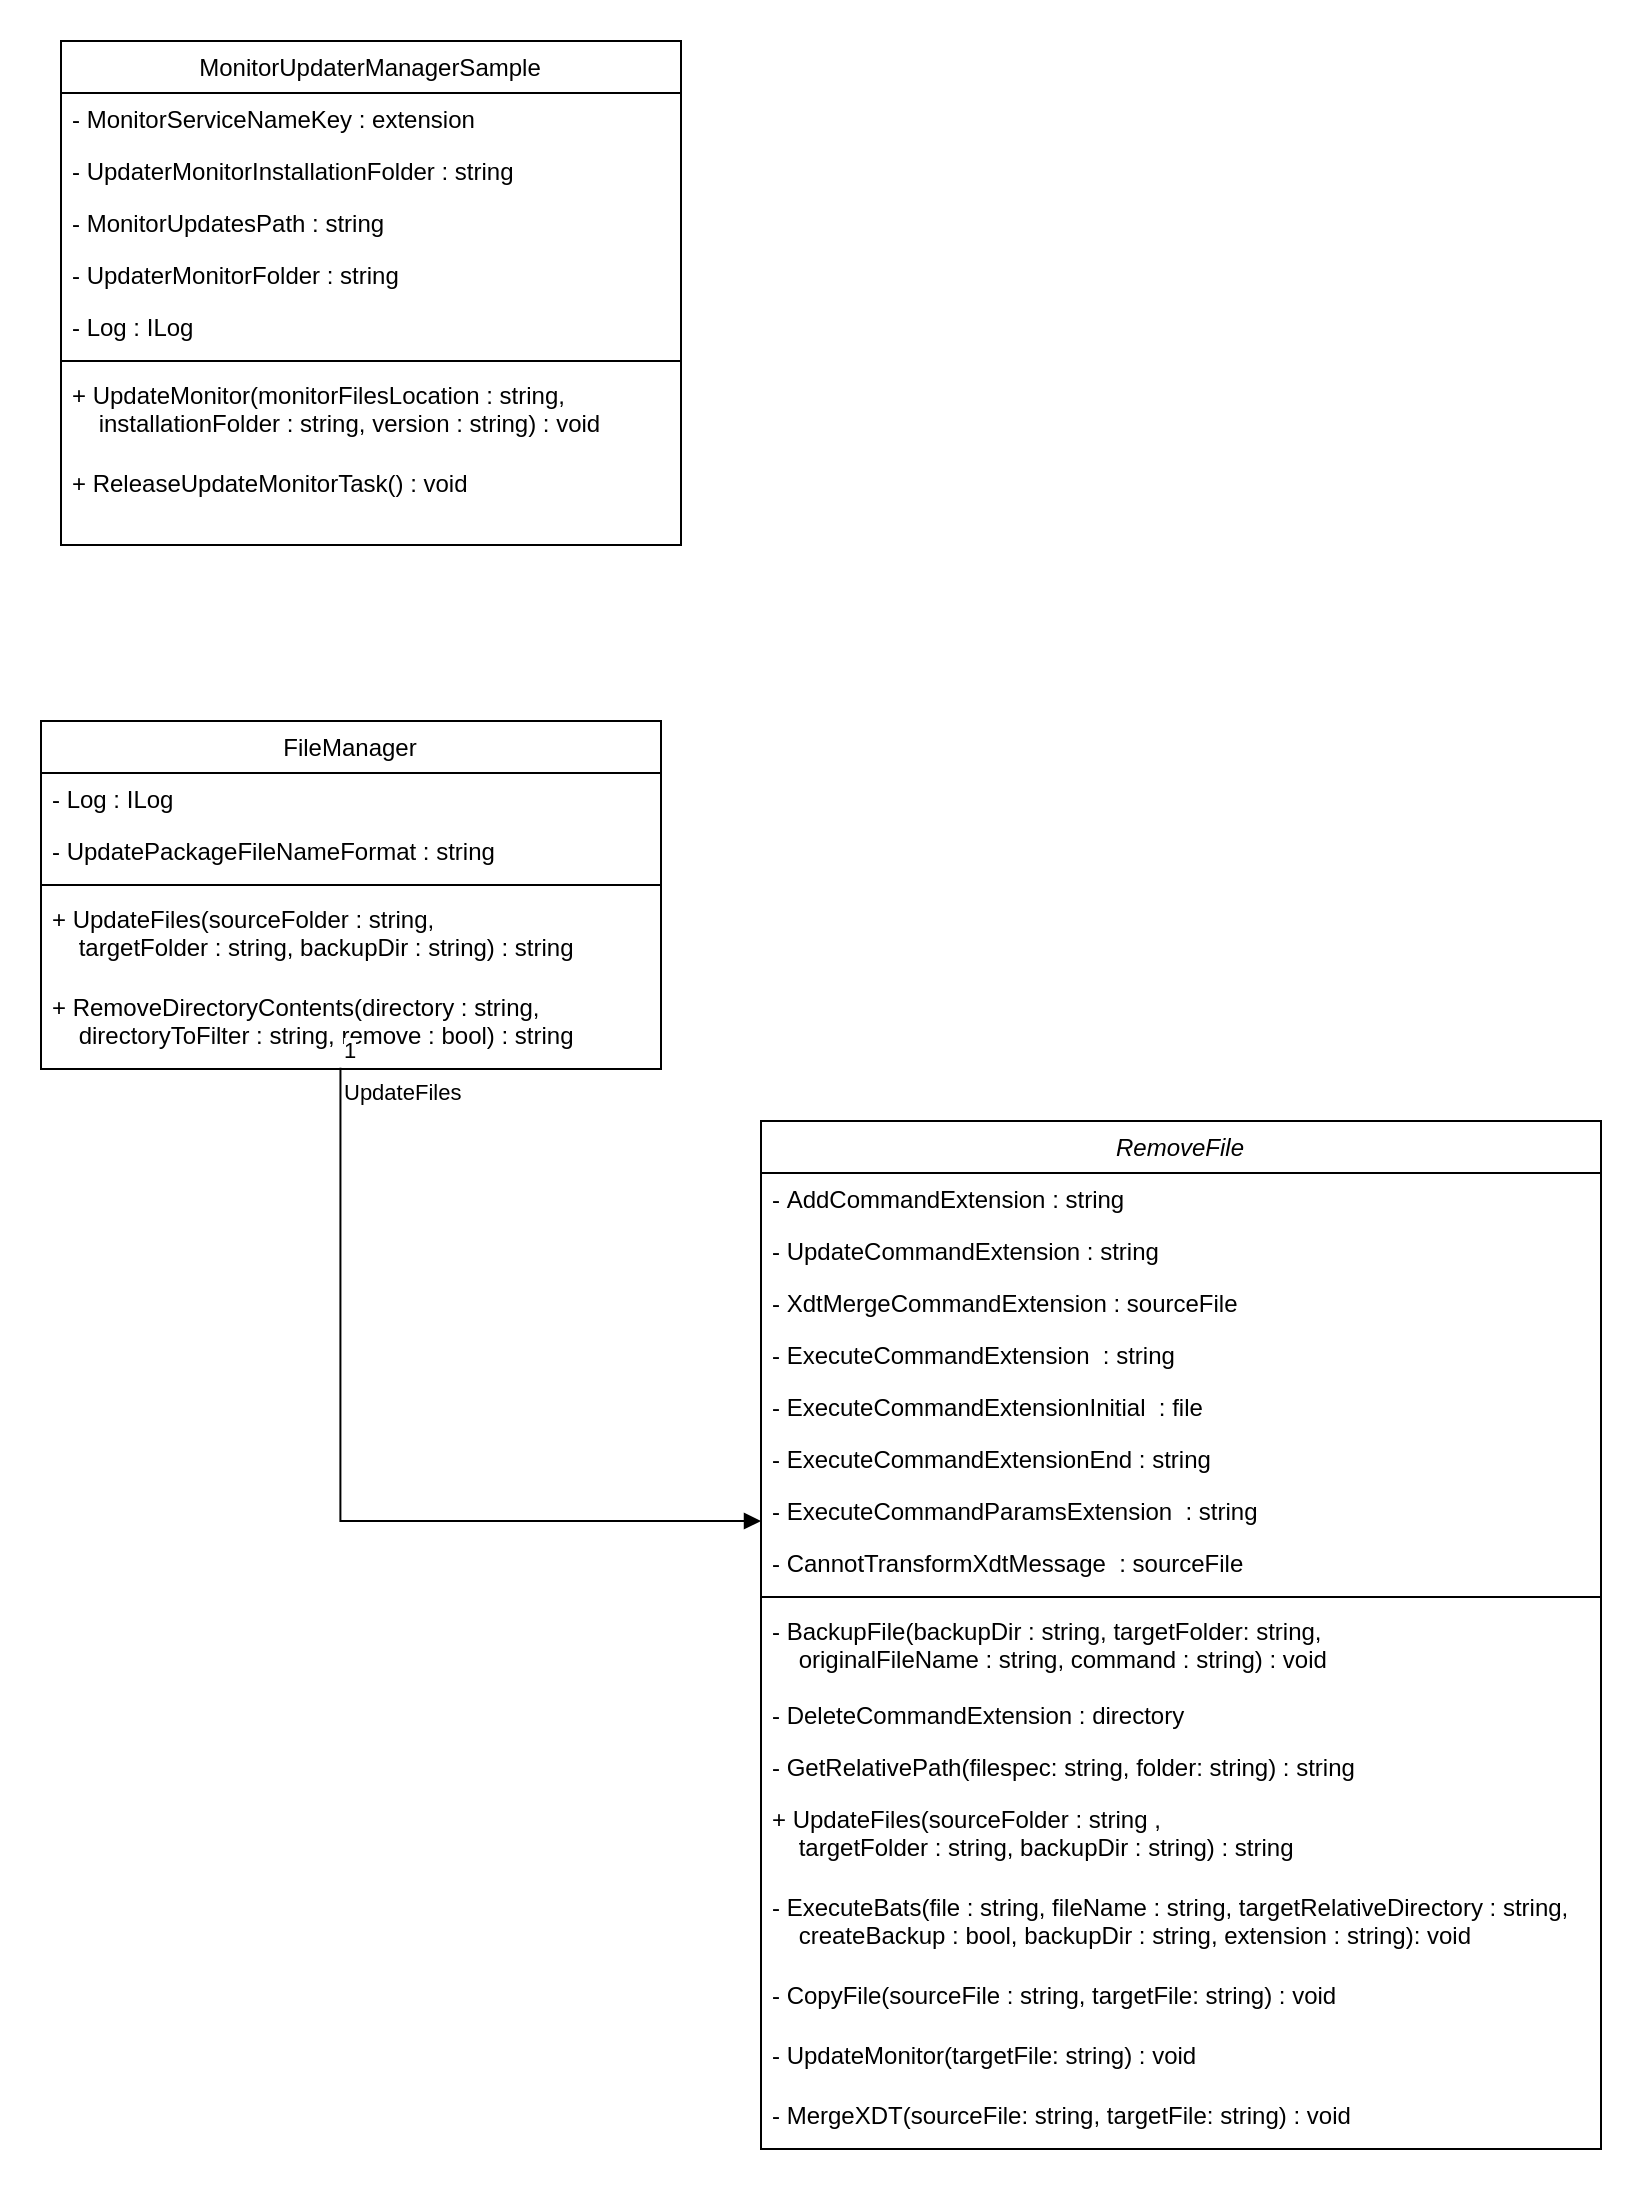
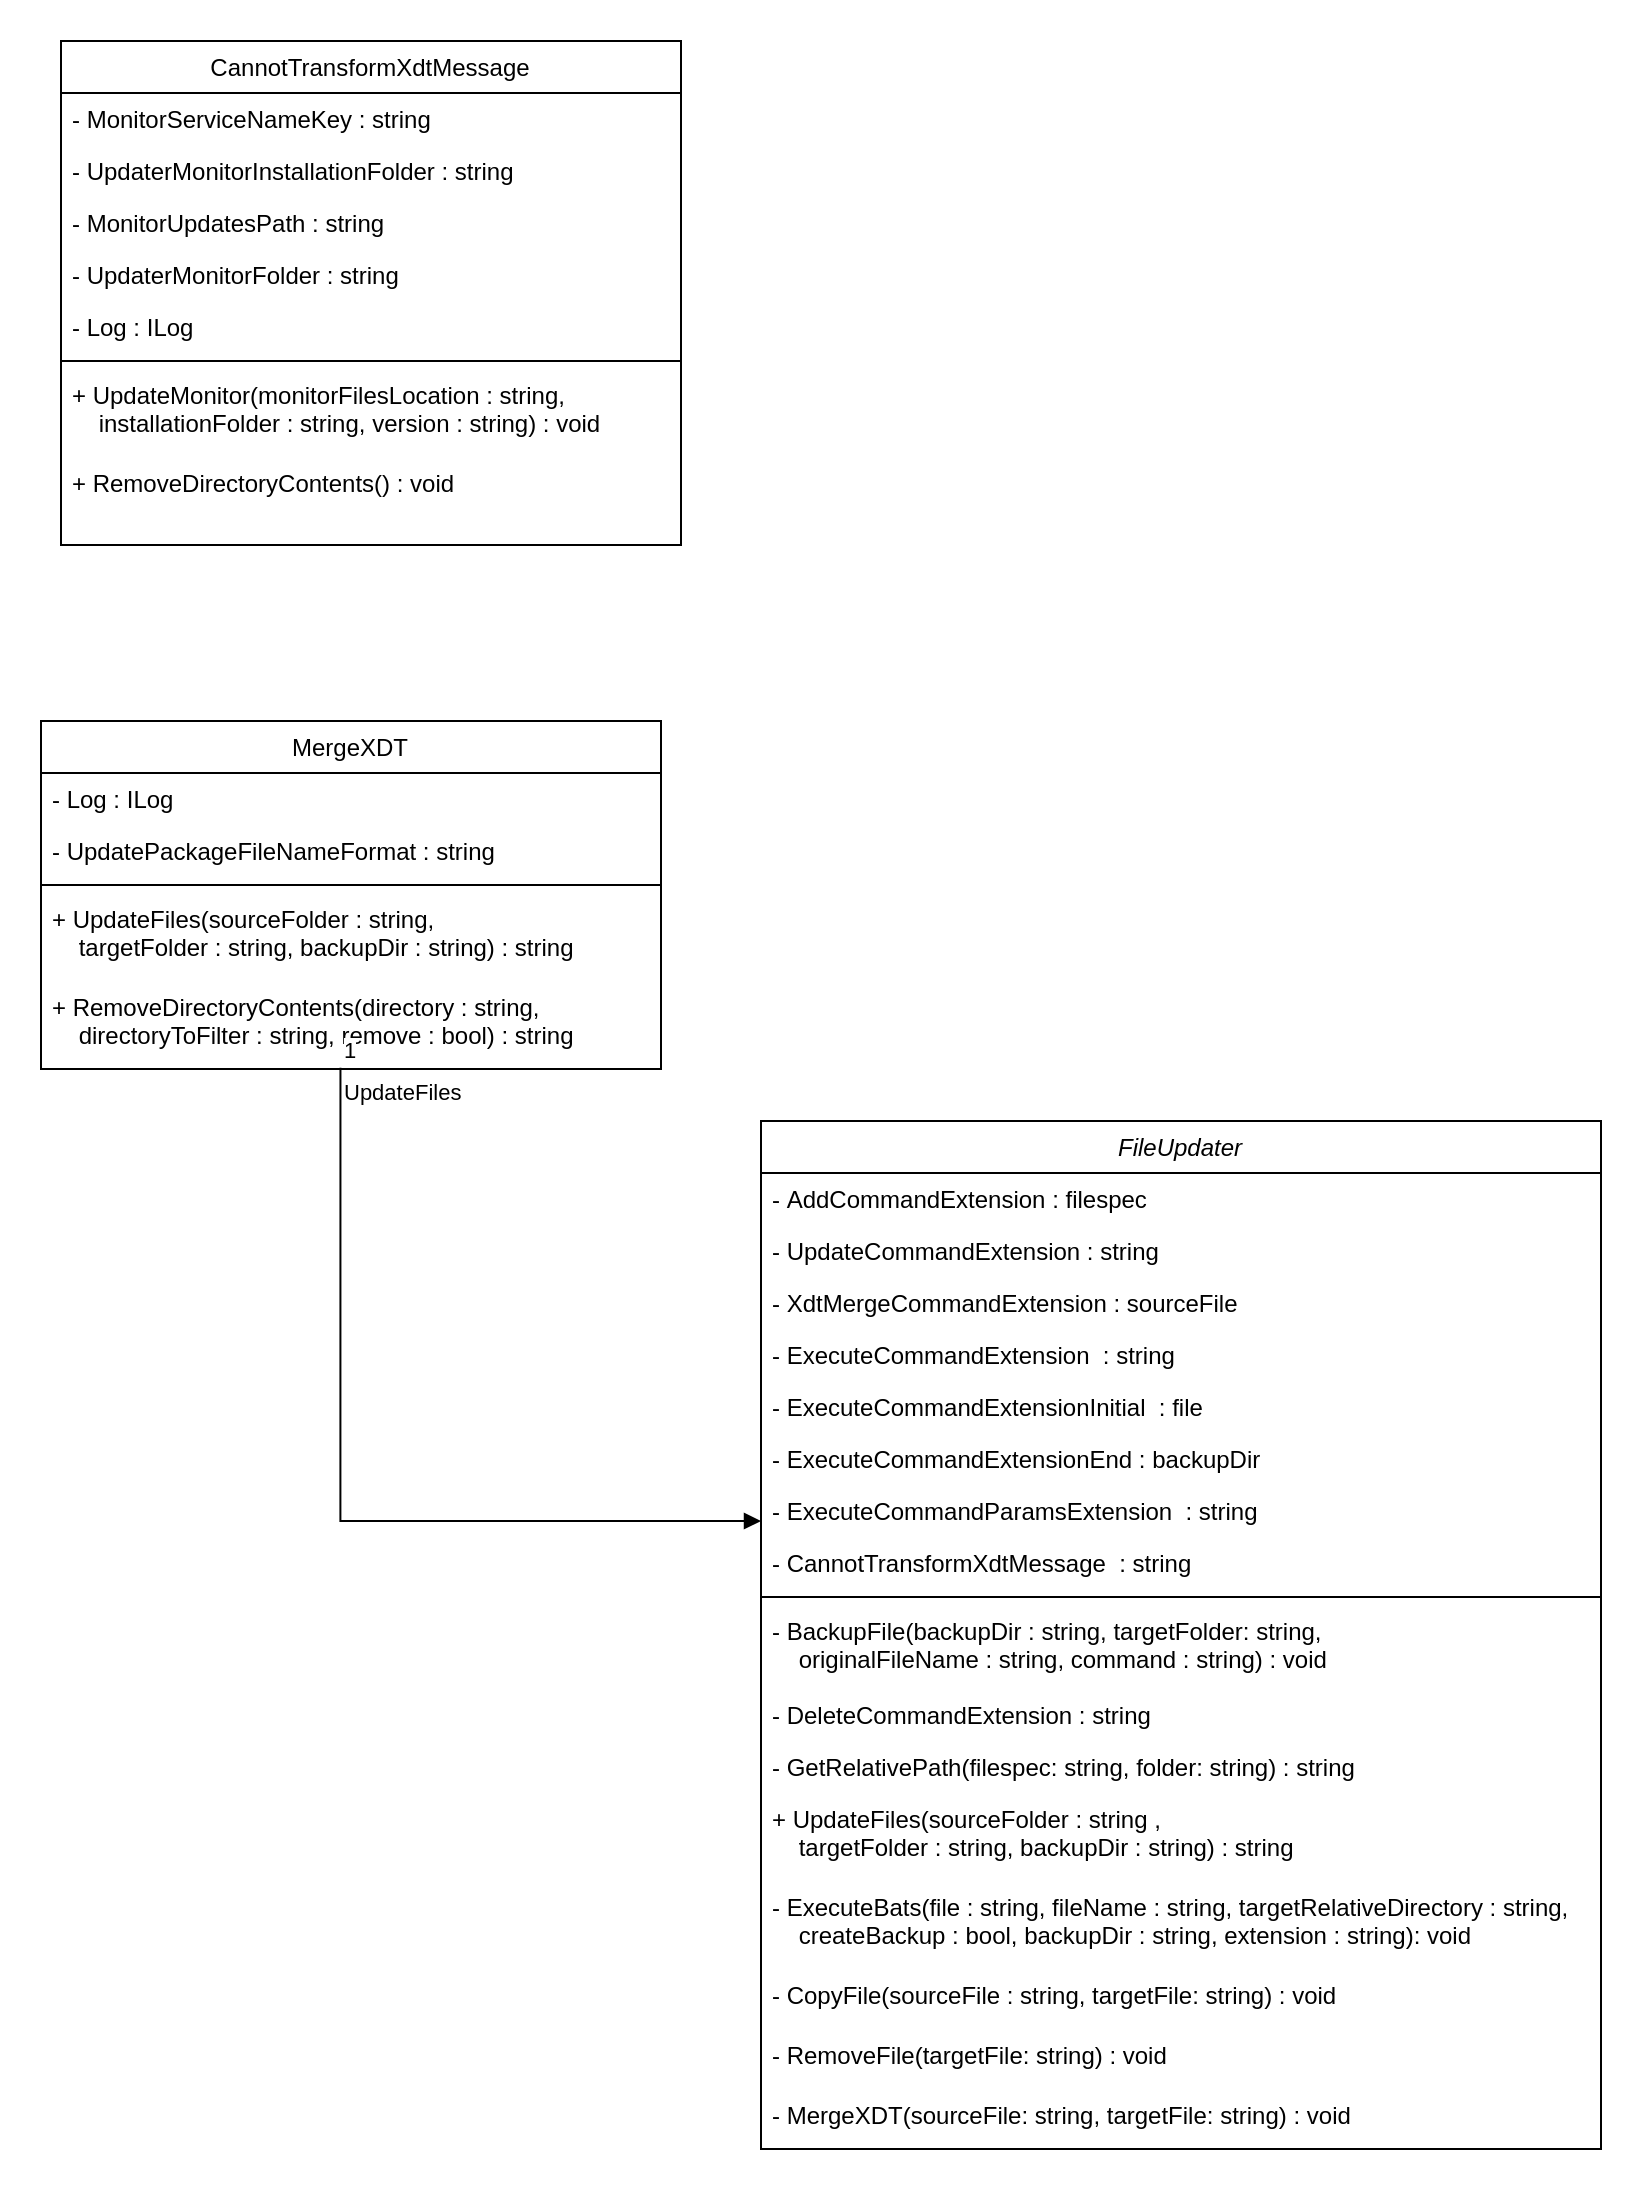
node "MonitorUpdaterManagerSample": label "MonitorUpdaterManagerSample" -> "CannotTransformXdtMessage"
node "- MonitorServiceNameKey : extension": label "- MonitorServiceNameKey : extension" -> "- MonitorServiceNameKey : string"
node "+ ReleaseUpdateMonitorTask() : void": label "+ ReleaseUpdateMonitorTask() : void" -> "+ RemoveDirectoryContents() : void"
node "FileManager": label "FileManager" -> "MergeXDT"
node "RemoveFile": label "RemoveFile" -> "FileUpdater"
node "- AddCommandExtension : string": label "- AddCommandExtension : string" -> "- AddCommandExtension : filespec"
node "- ExecuteCommandExtensionEnd : string": label "- ExecuteCommandExtensionEnd : string" -> "- ExecuteCommandExtensionEnd : backupDir"
node "- CannotTransformXdtMessage : sourceFile": label "- CannotTransformXdtMessage : sourceFile" -> "- CannotTransformXdtMessage : string"
node "- DeleteCommandExtension : directory": label "- DeleteCommandExtension : directory" -> "- DeleteCommandExtension : string"
node "- UpdateMonitor(targetFile: string) : void": label "- UpdateMonitor(targetFile: string) : void" -> "- RemoveFile(targetFile: string) : void"
